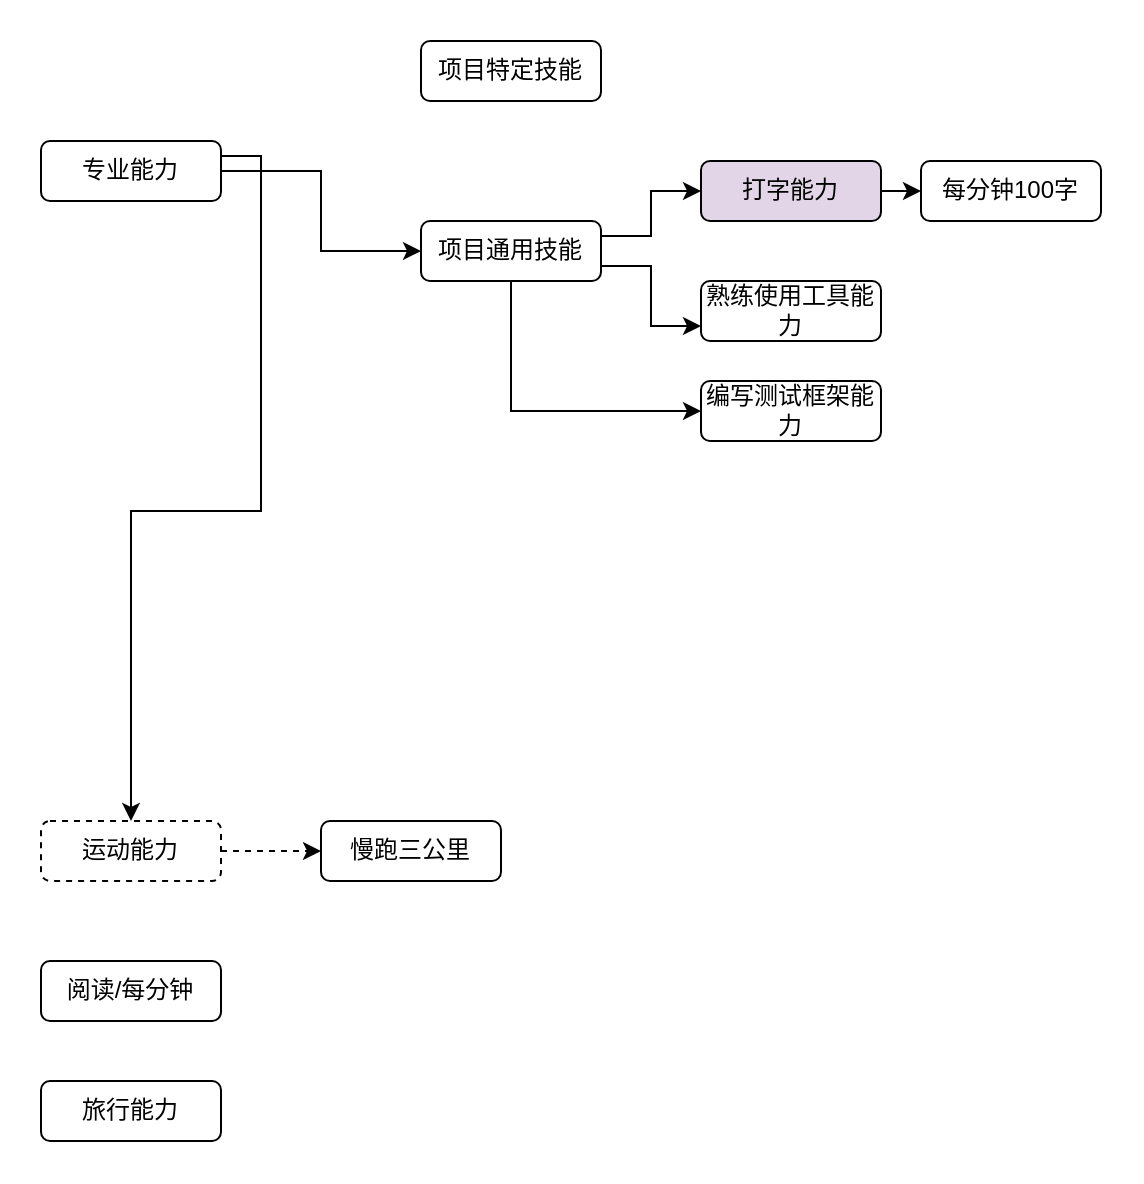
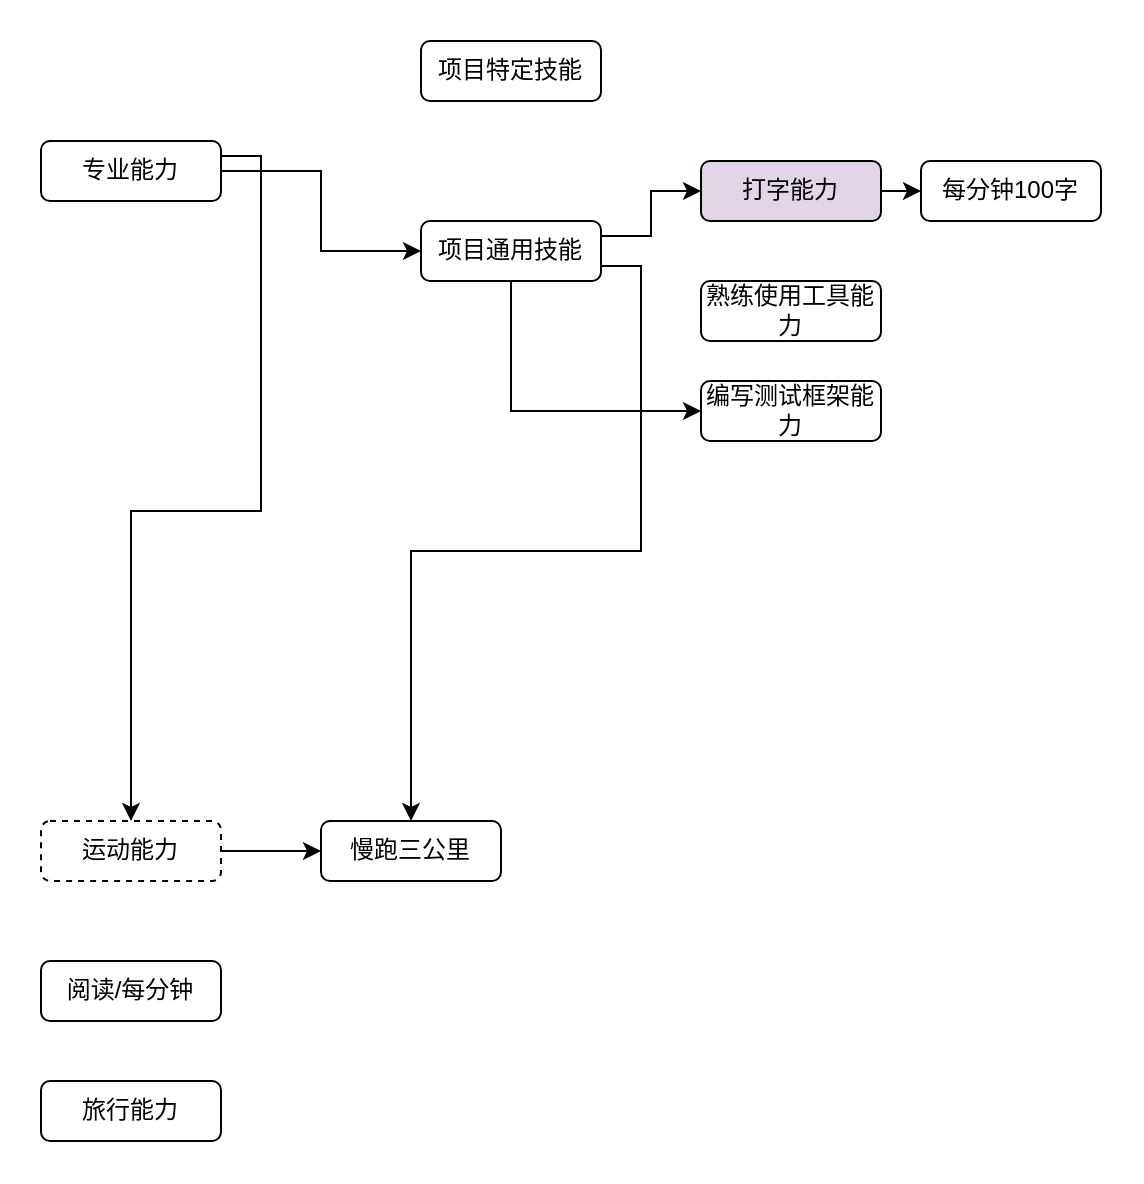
edge "项目通用技能" -> "熟练使用工具能力": now "项目通用技能" -> "慢跑三公里"
edge "运动能力" -> "慢跑三公里": style dashed -> solid
